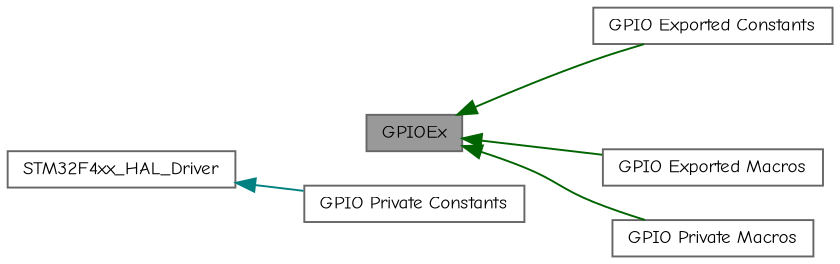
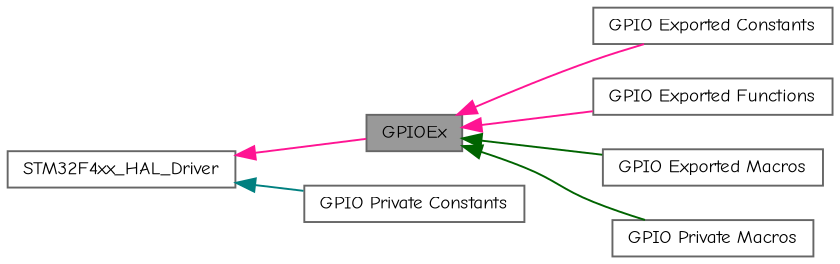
edge "GPIO Exported Constants" -> "GPIOEx": color darkgreen -> deeppink
node "GPIO Exported Functions": added
edge "GPIOEx" -> "STM32F4xx_HAL_Driver": added
